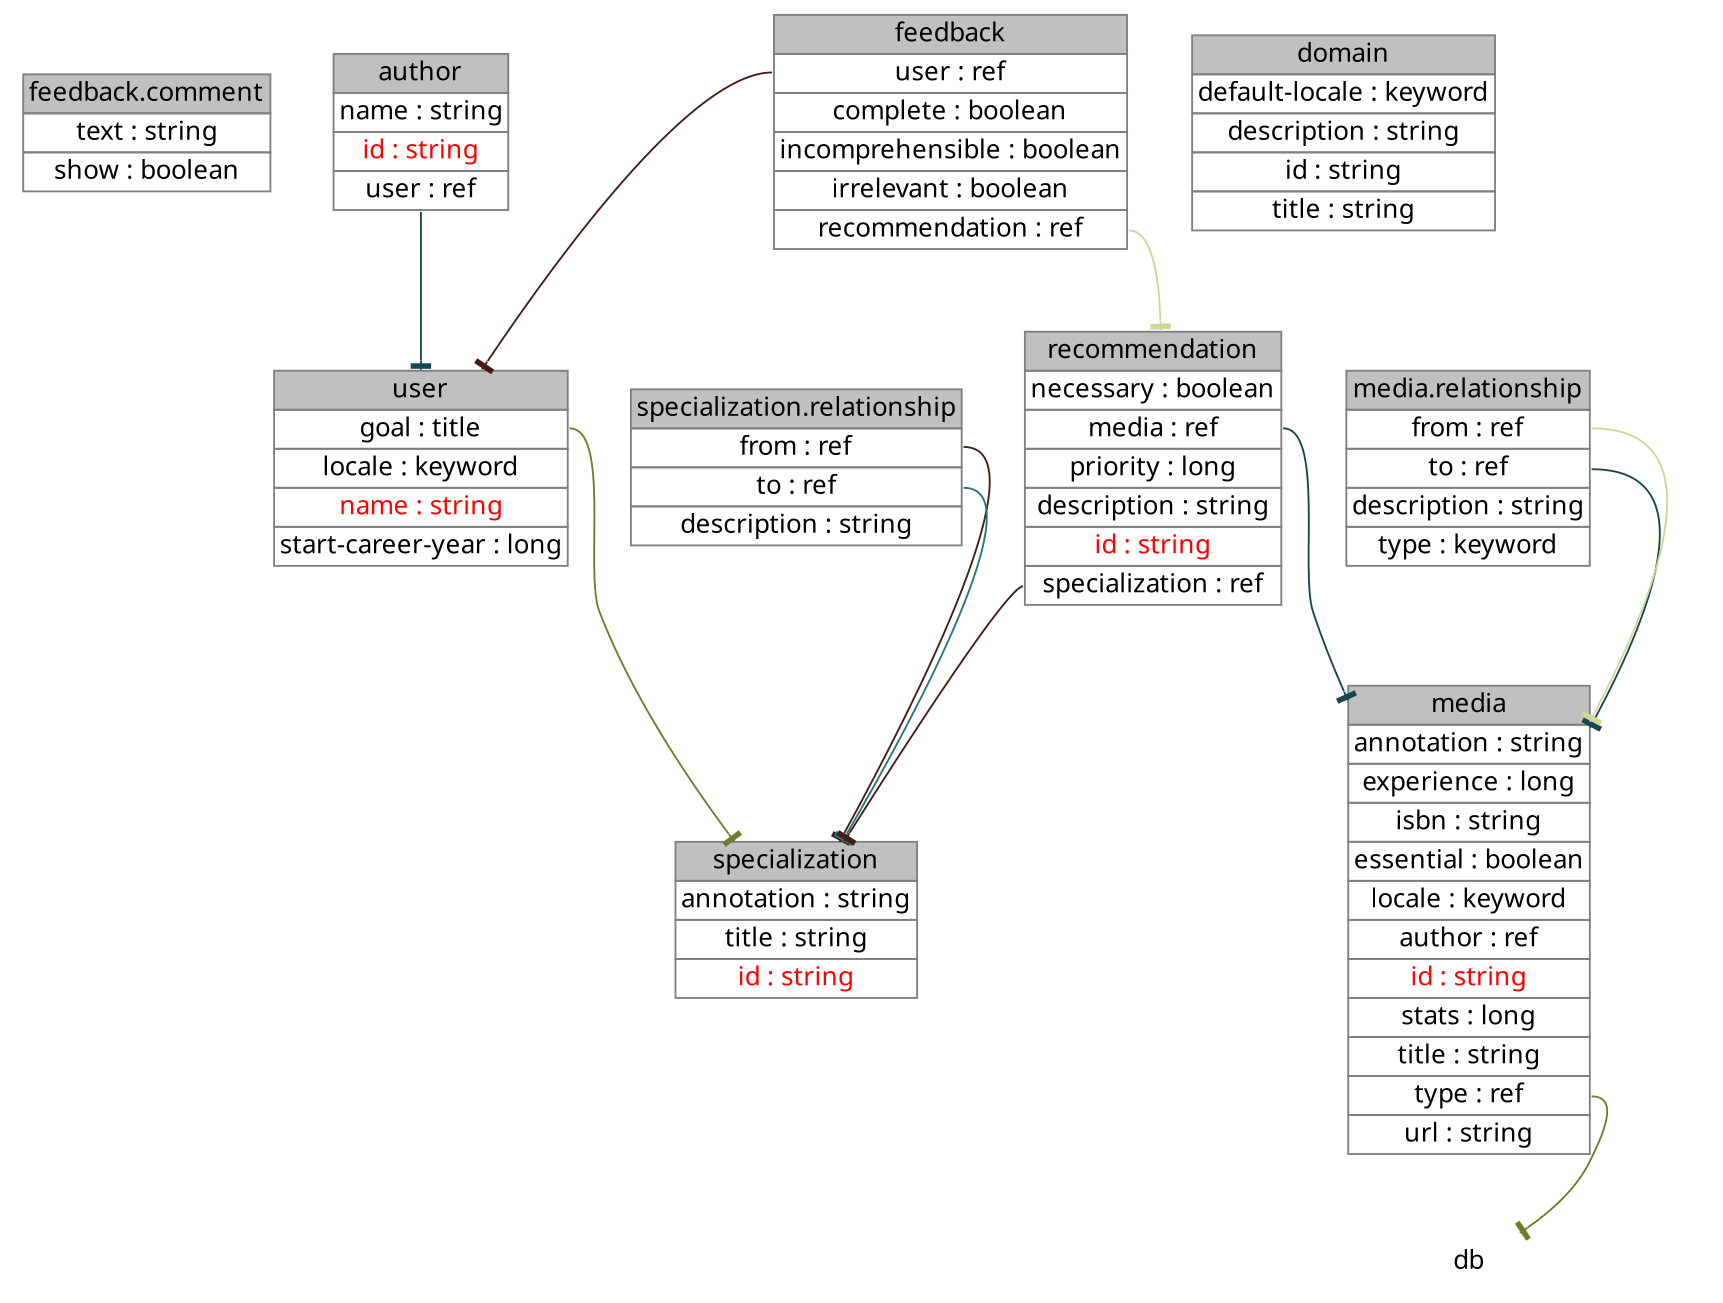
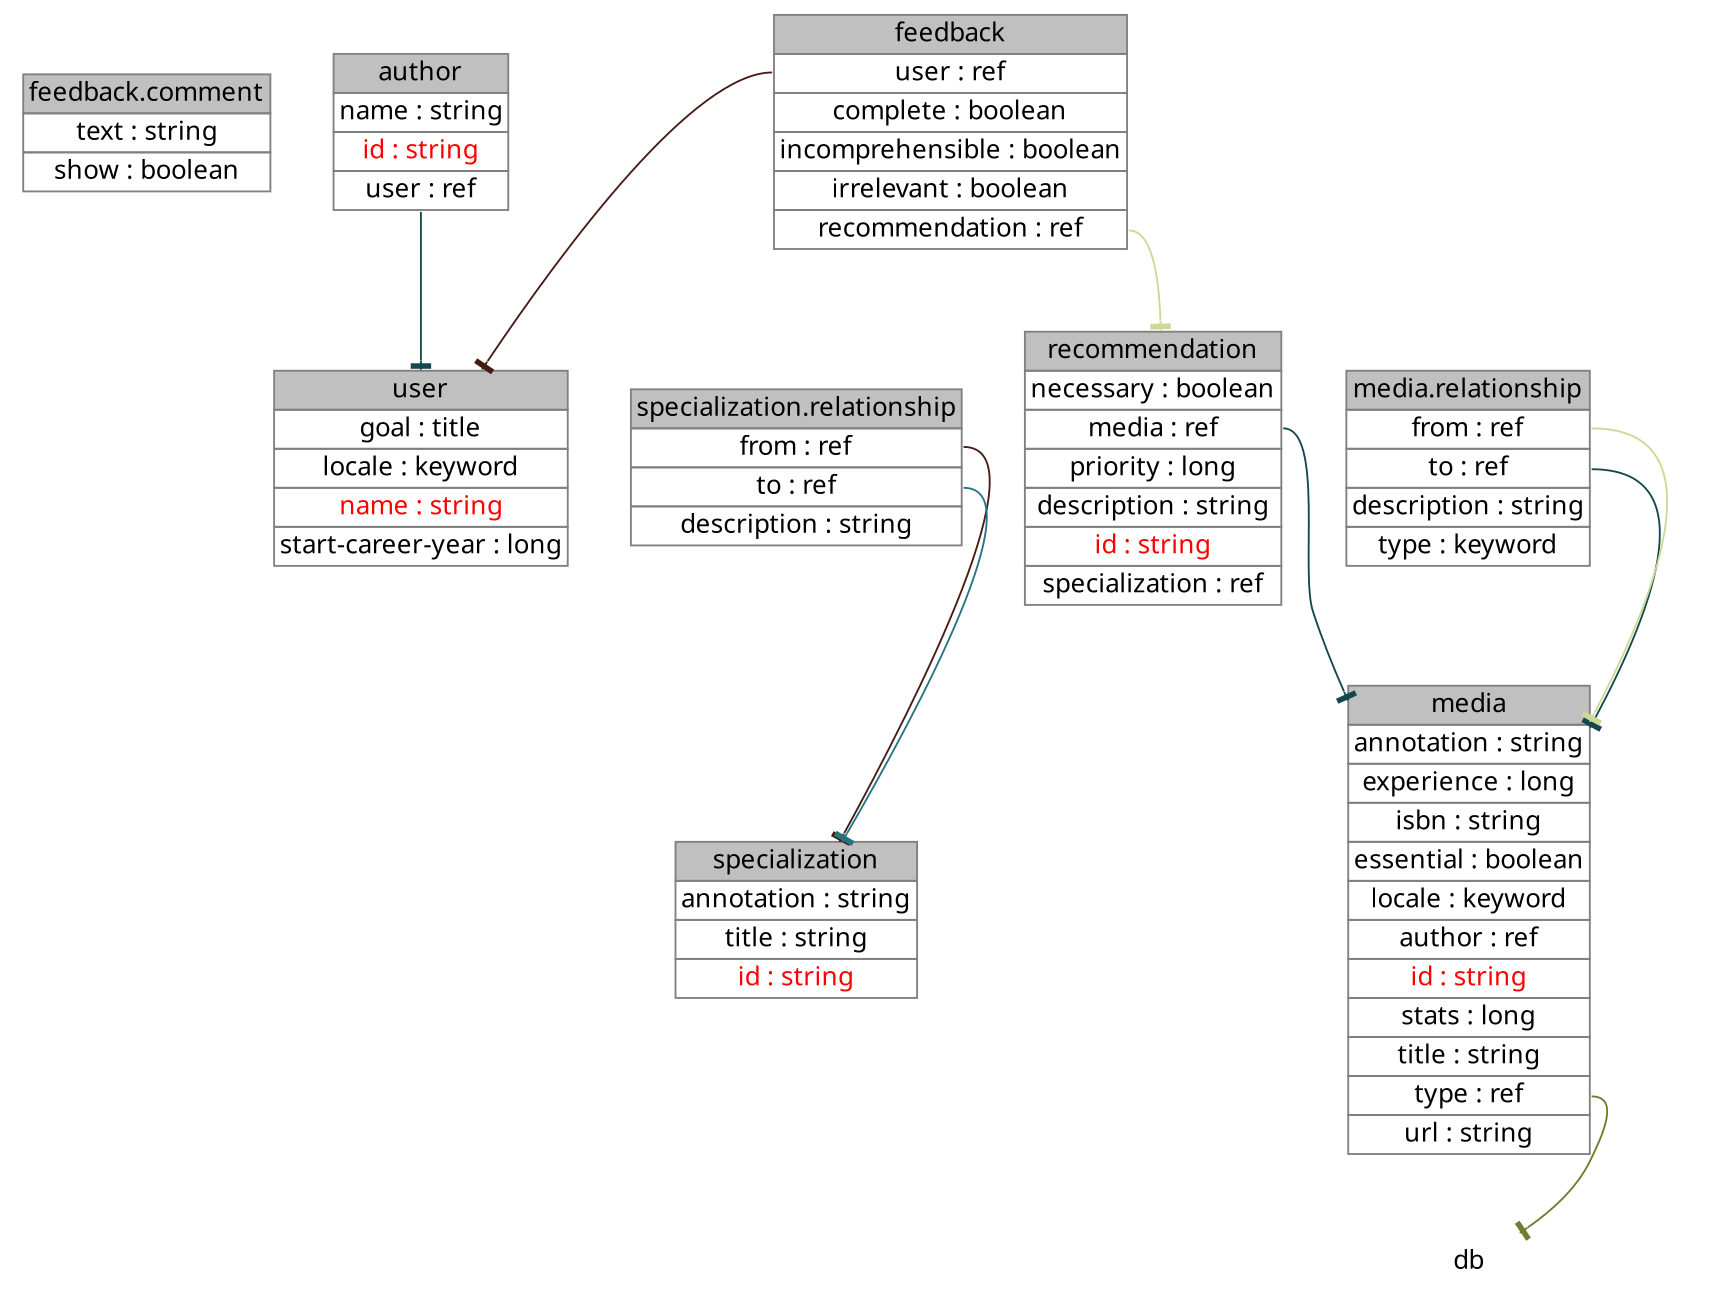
node "domain": removed
edge "user" -> "specialization": removed
edge "recommendation" -> "specialization": removed
